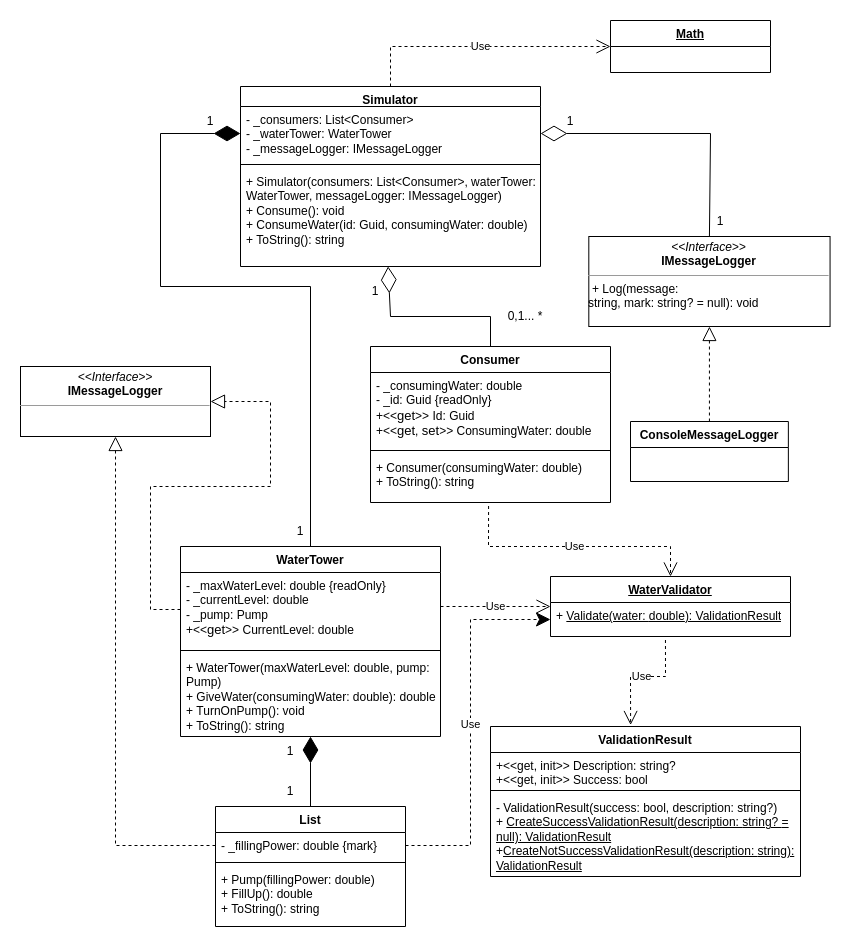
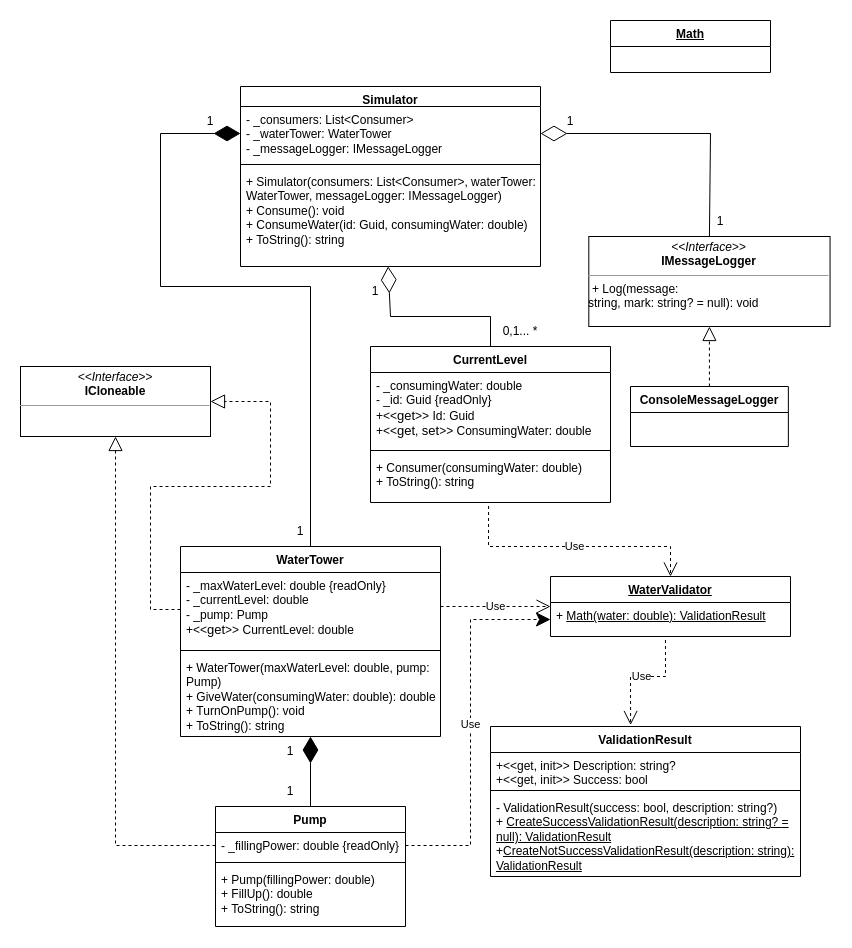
edge "Simulator" -> "Math": removed, label "Use"
node "0,1... *": moved (526, 317) -> (521, 332)
node "Consumer": label "Consumer" -> "CurrentLevel"
node "<<Interface>> IMessageLogger": label "<<Interface>> IMessageLogger" -> "<<Interface>> ICloneable"
node "ConsoleMessageLogger": moved (709, 452) -> (709, 417)
node "+ Validate(water: double): ValidationResult": label "+ Validate(water: double): ValidationResult" -> "+ Math(water: double): ValidationResult"
node "List": label "List" -> "Pump"
node "- _fillingPower: double {mark}": label "- _fillingPower: double {mark}" -> "- _fillingPower: double {readOnly}"
